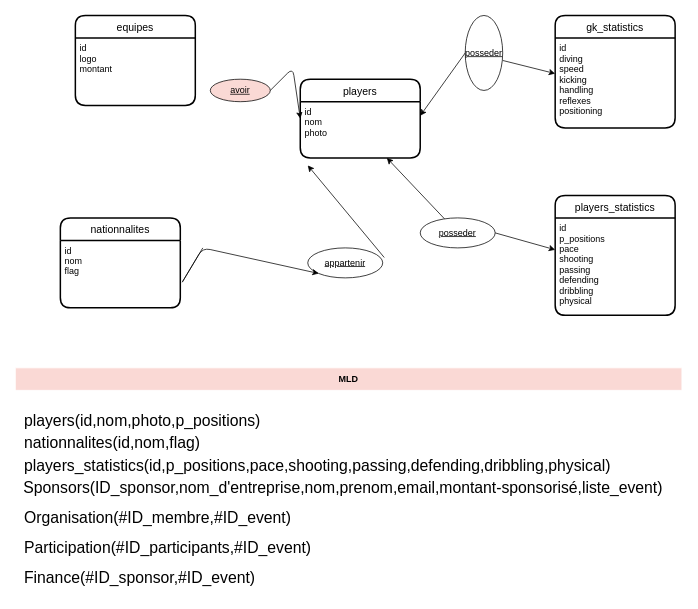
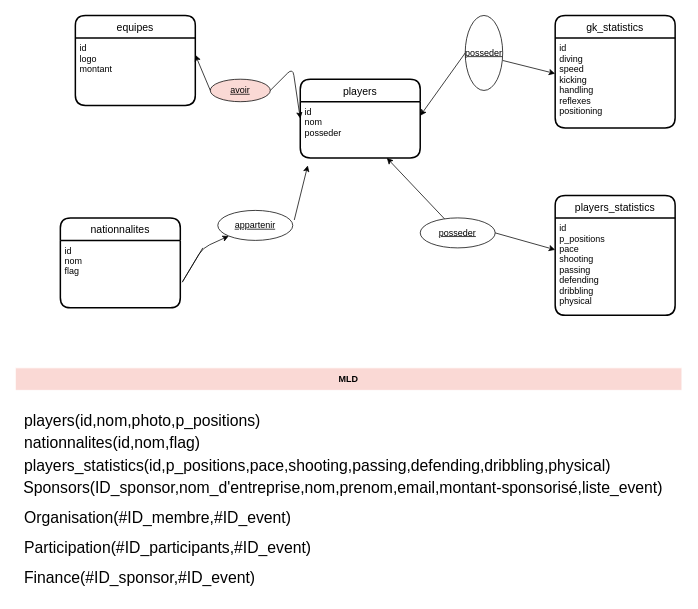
edge "avoir" -> "id logo montant": added
node "id nom photo": label "id nom photo" -> "id nom posseder"
node "appartenir": moved (345, 263) -> (255, 225)
